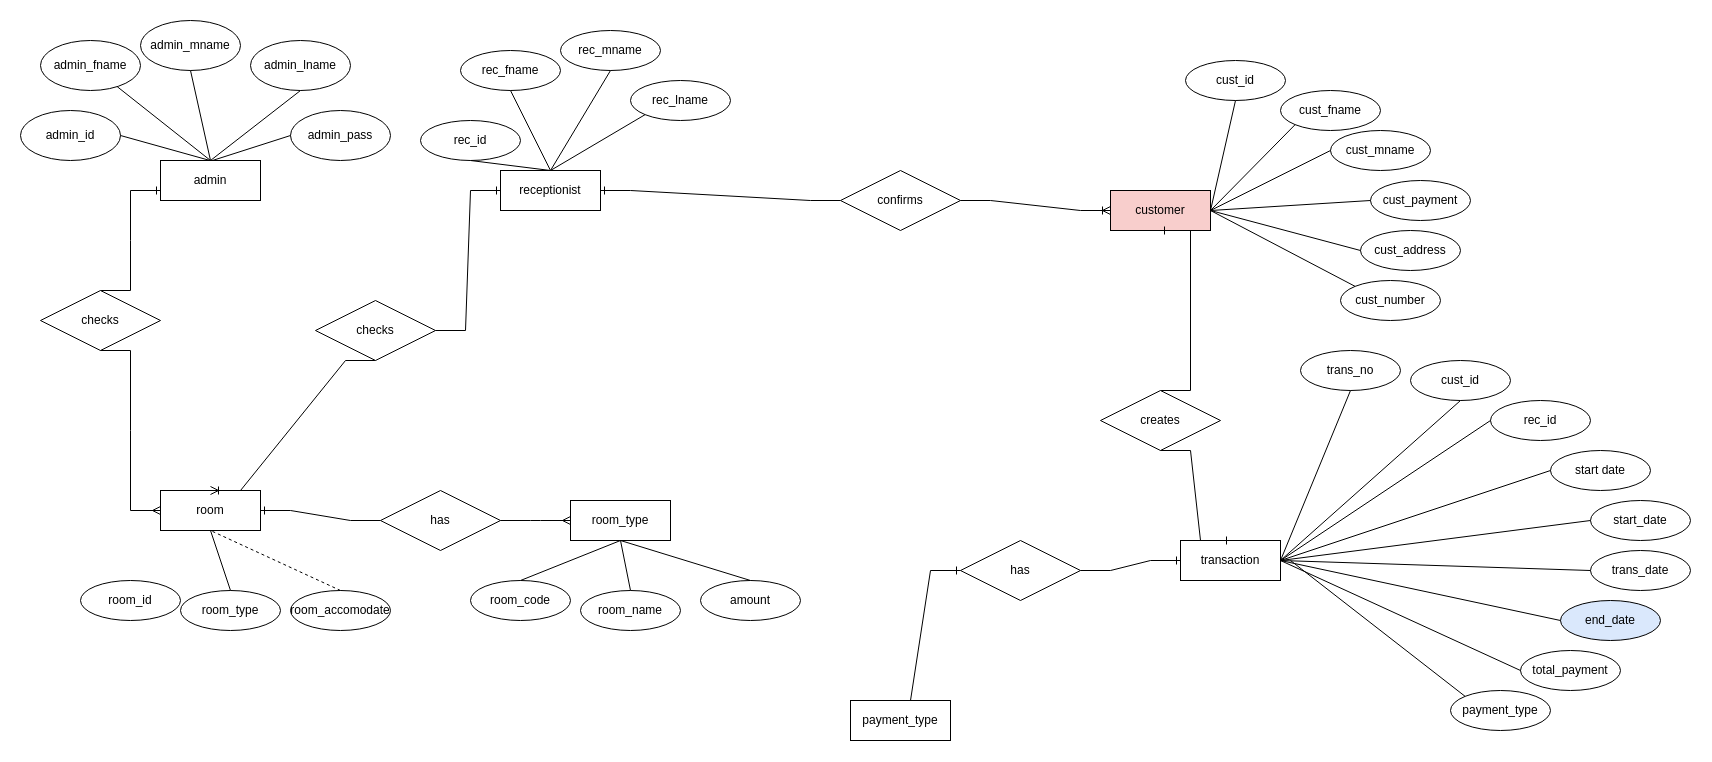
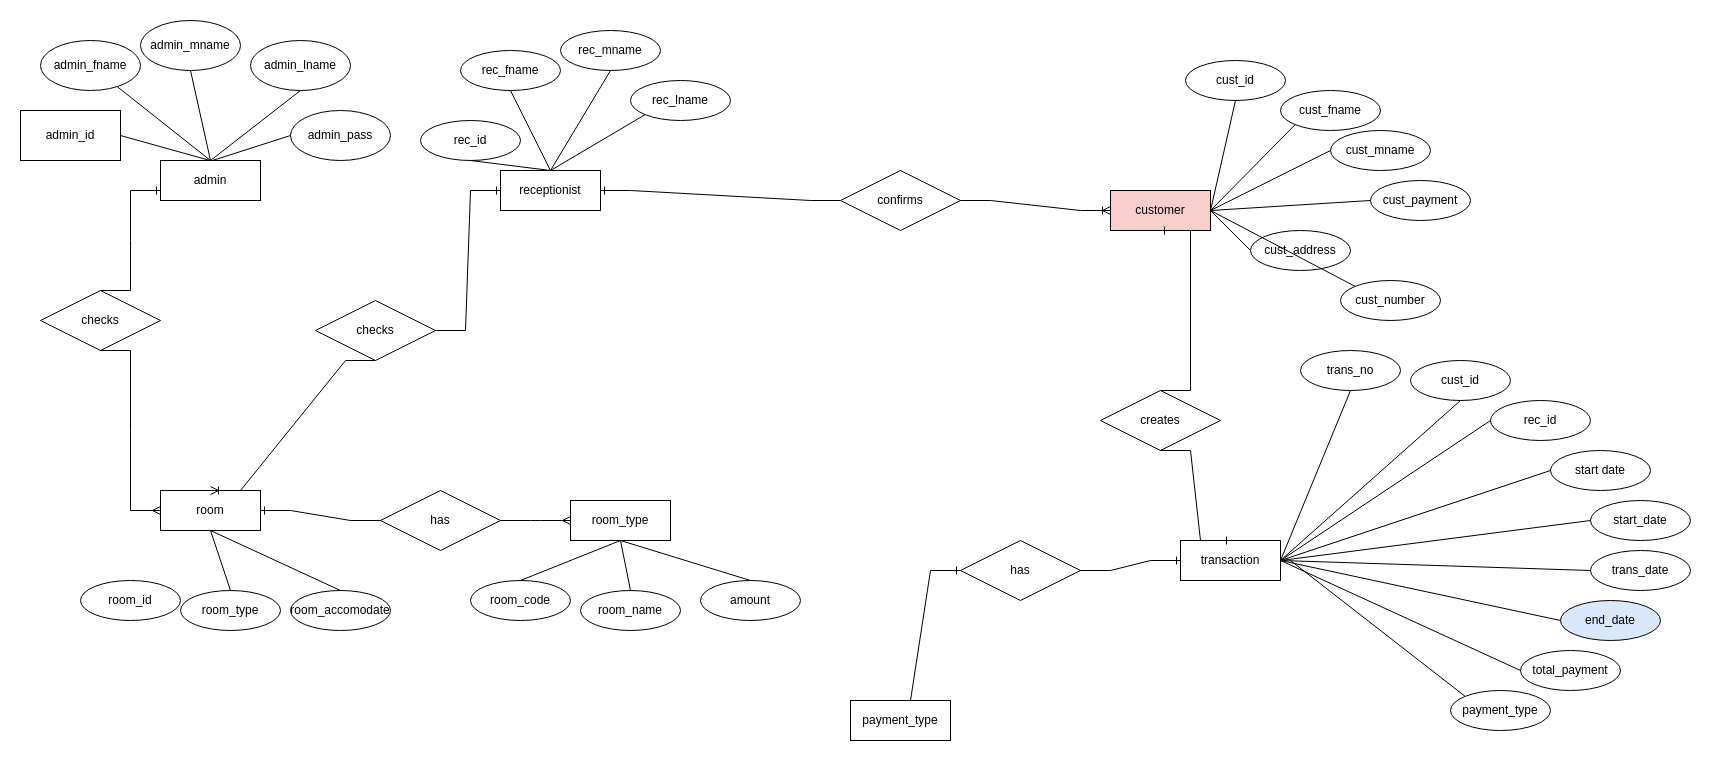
node "admin_id": shape ellipse -> rectangle
node "cust_address": moved (1411, 251) -> (1301, 251)
edge "room" -- "room_accomodate": style dashed -> solid
